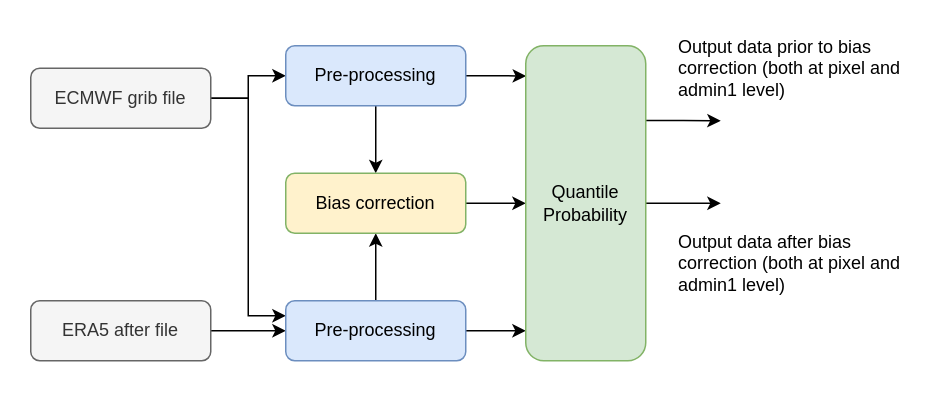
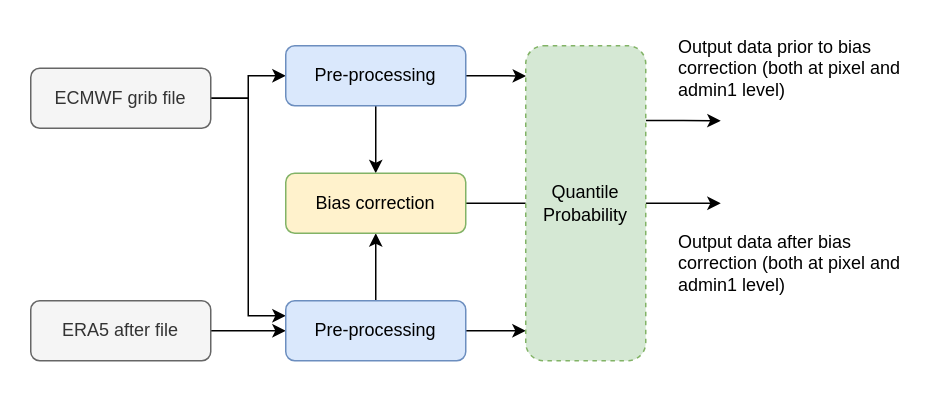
edge "Bias correction" -> "Quantile Probability": arrowhead classic -> none
node "Quantile Probability": style solid -> dashed
